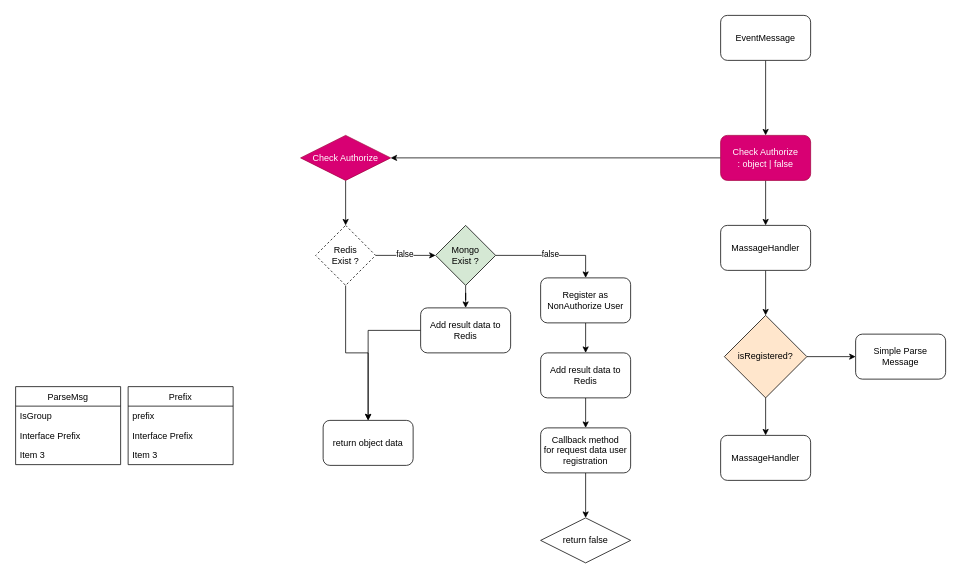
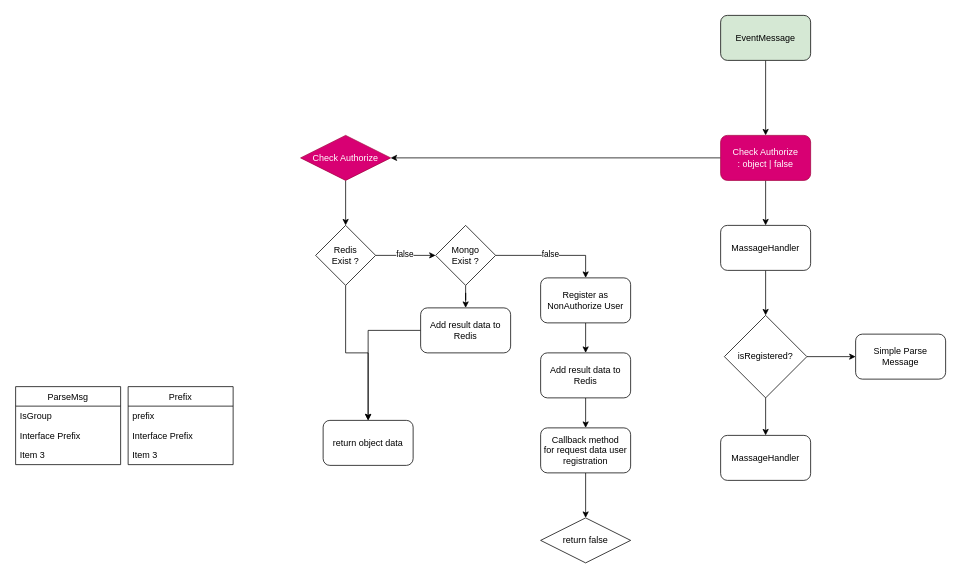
node "EventMessage": fillcolor #ffffff -> #d5e8d4
node "Redis Exist ?": style dashed -> solid
node "Mongo Exist ?": fillcolor #d5e8d4 -> #ffffff
node "isRegistered?": fillcolor #ffe6cc -> #ffffff
